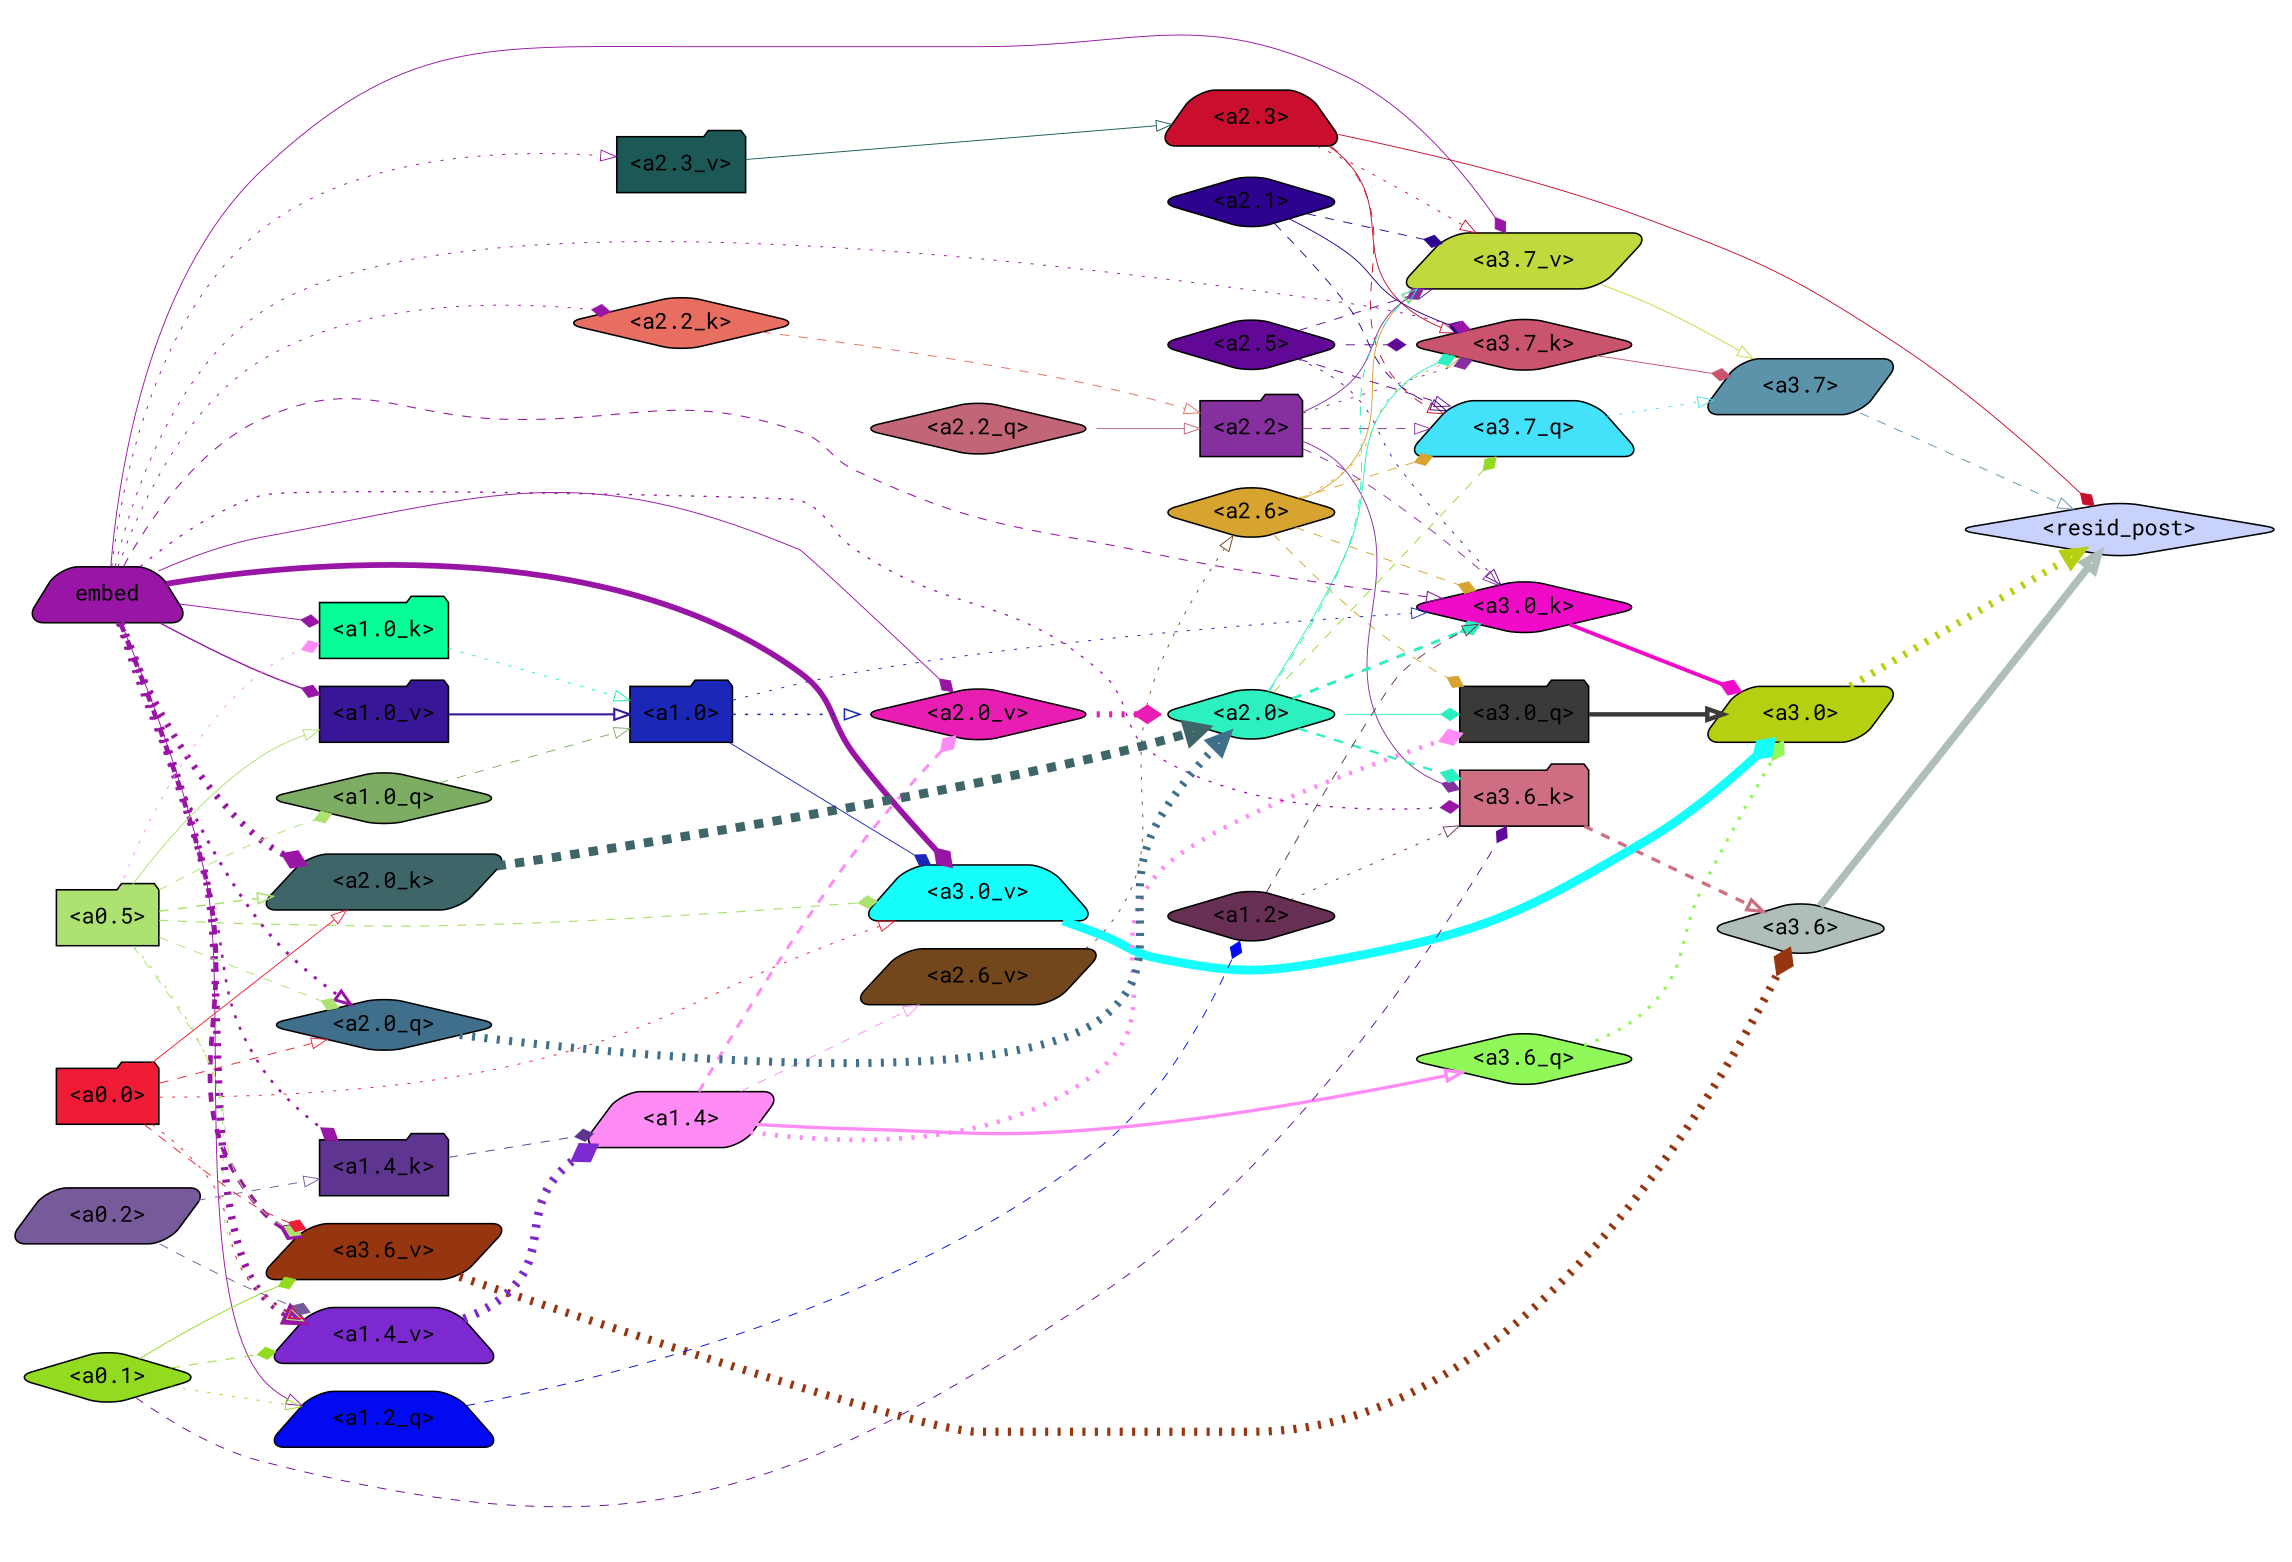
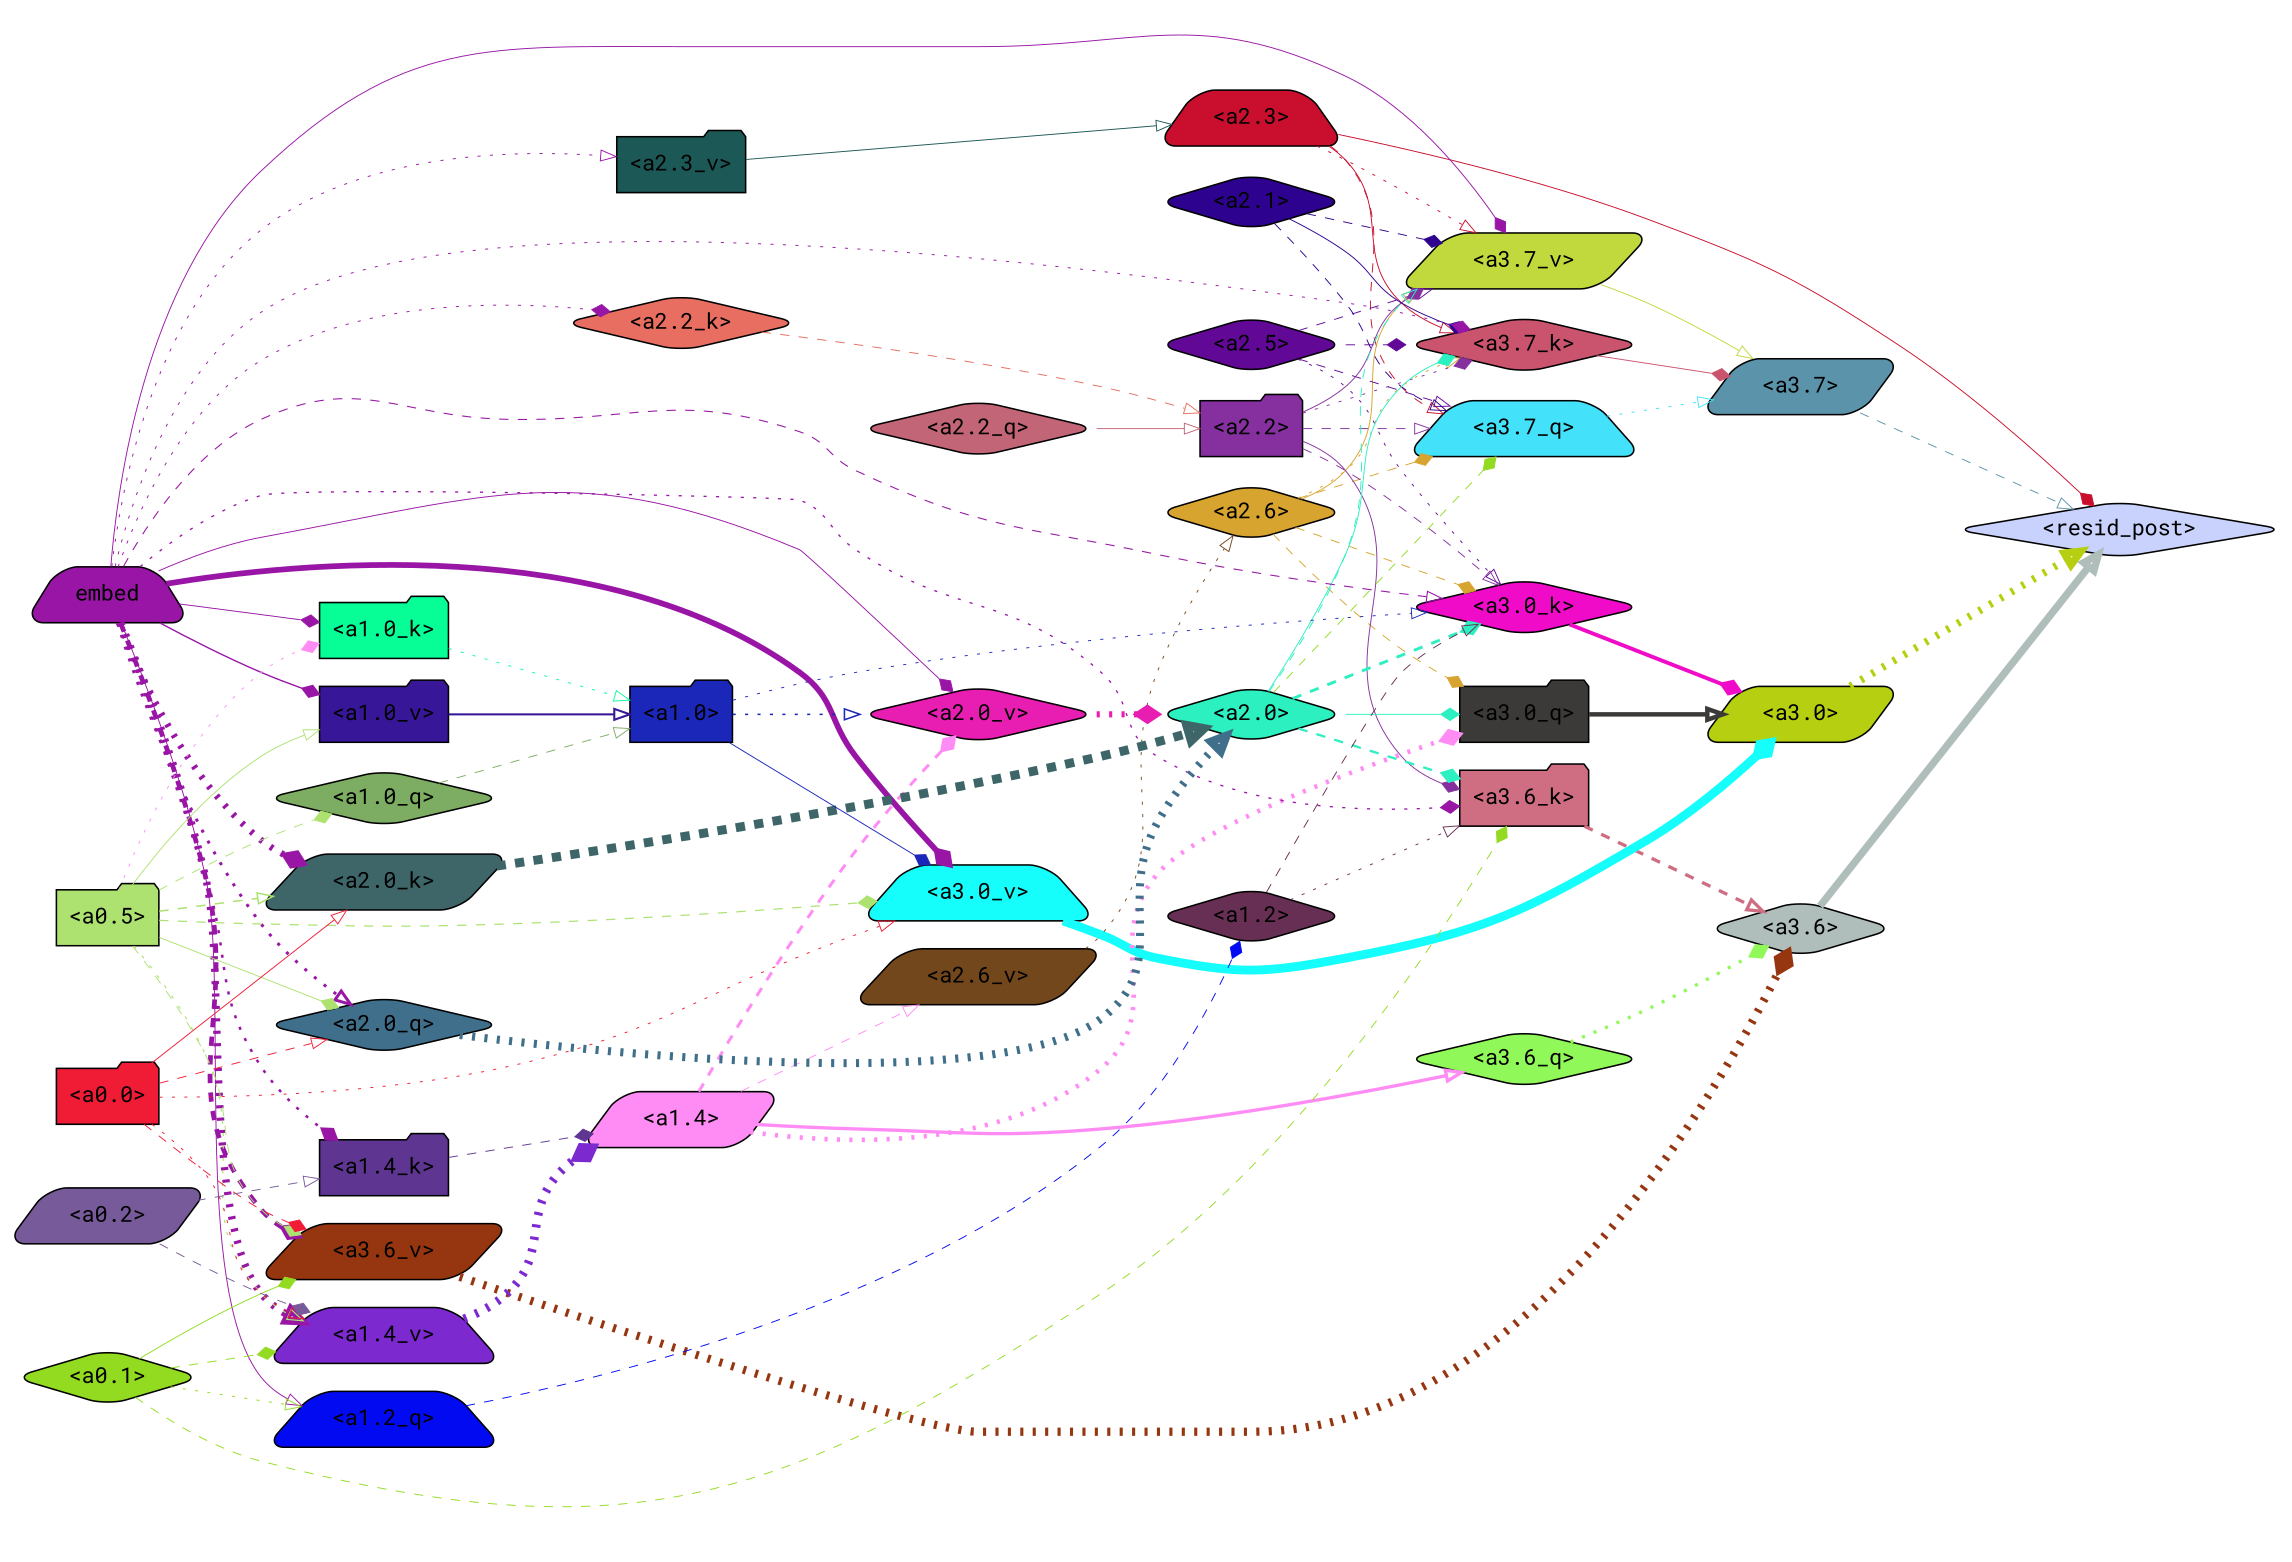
edge "<a3.6_q>" -> "<a3.0>": now "<a3.6_q>" -> "<a3.6>"
edge "<a0.5>" -> "<a2.0_q>": style dashed -> solid
edge "<a0.1>" -> "<a3.6_k>": color #610897 -> #93db21
